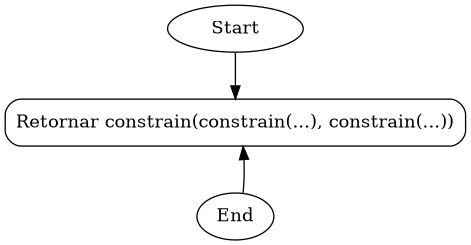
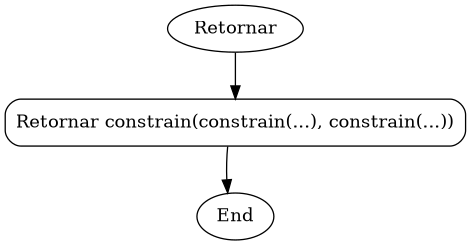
node "Start": label "Start" -> "Retornar"
edge "End" -> "Retornar constrain(constrain(...), constrain(...))": reversed
